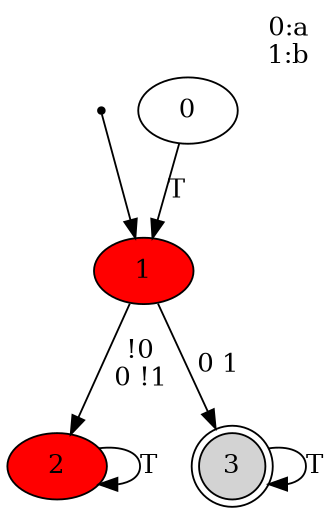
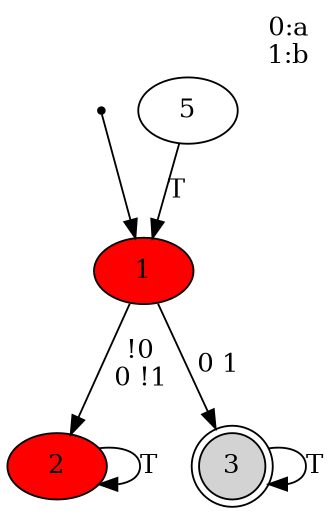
node "0": label "0" -> "5"
